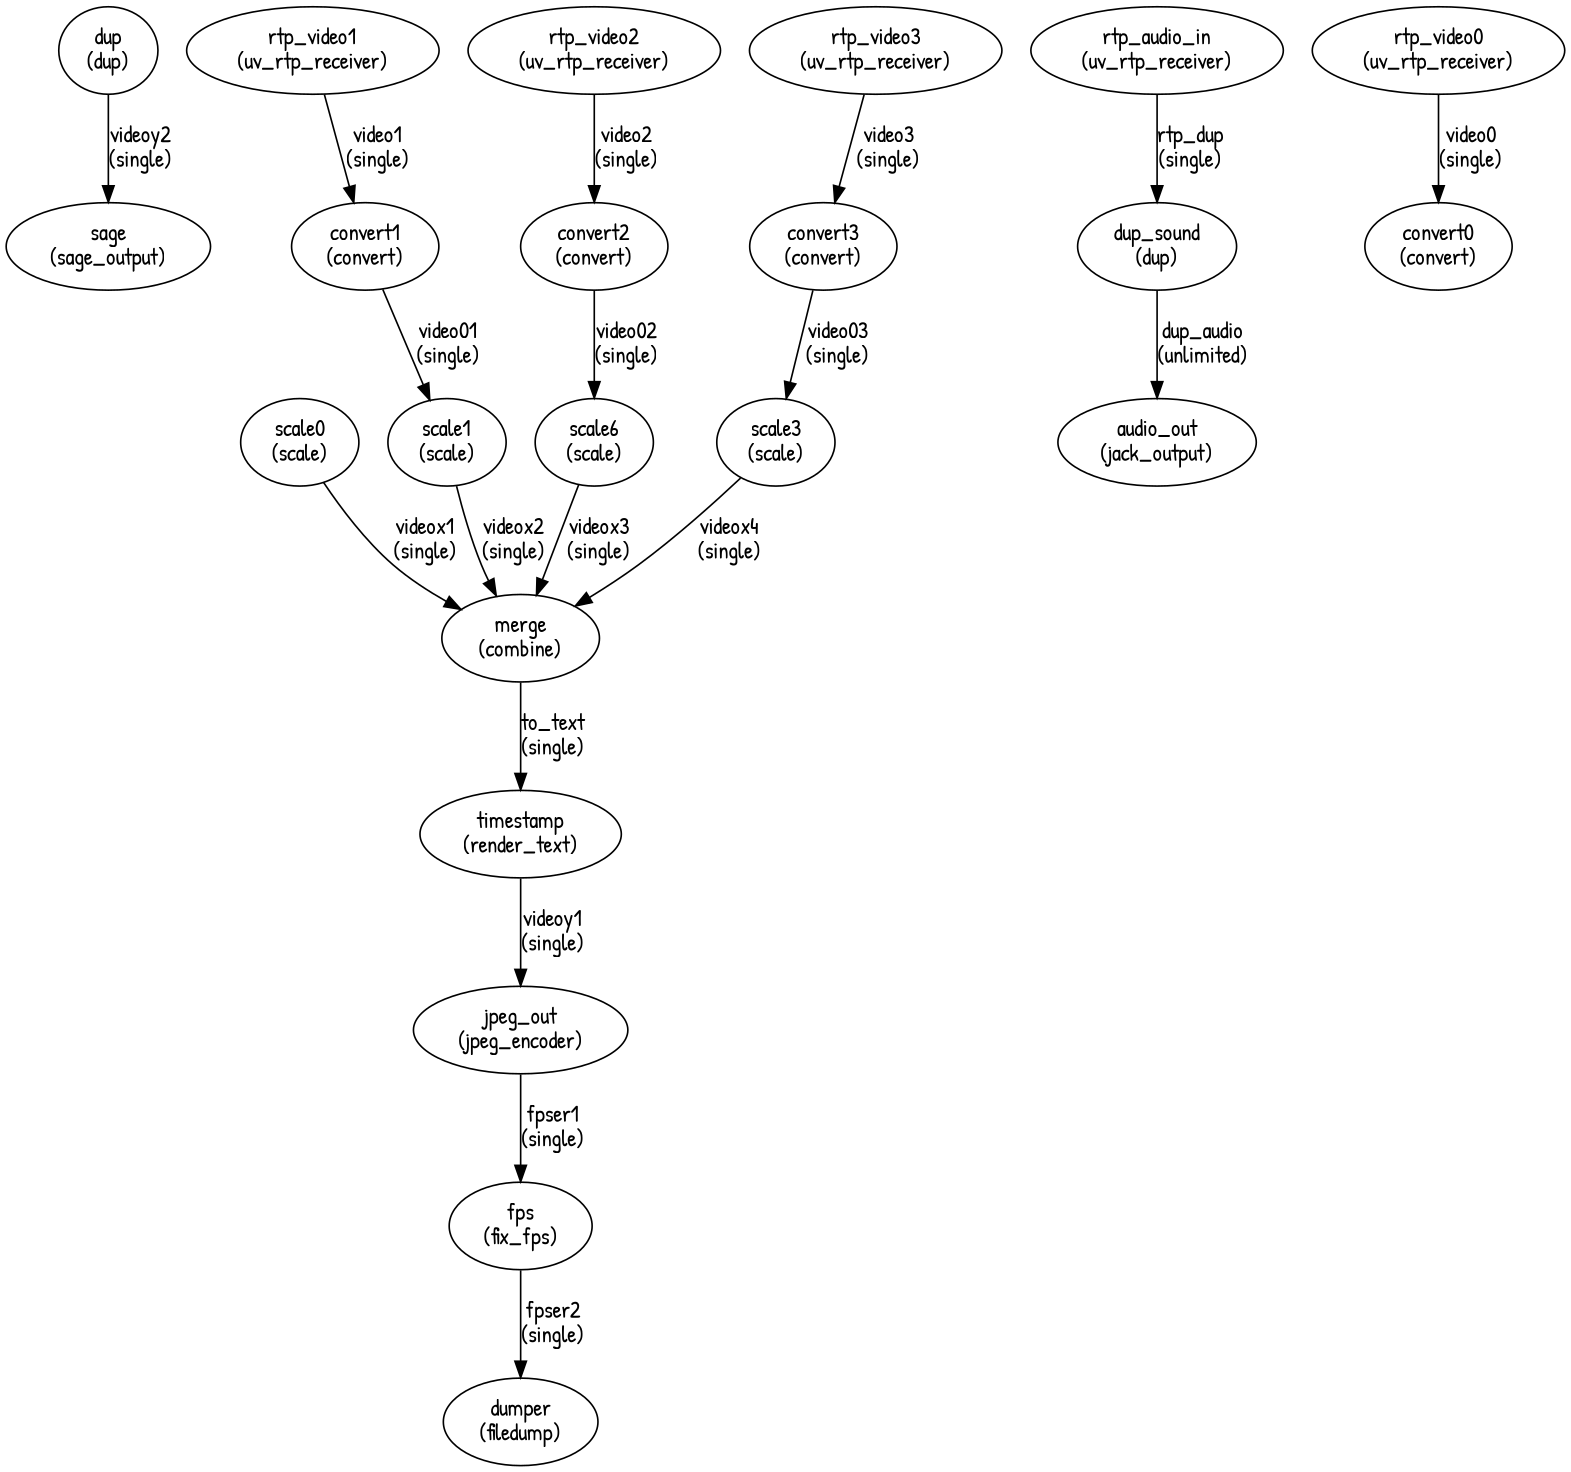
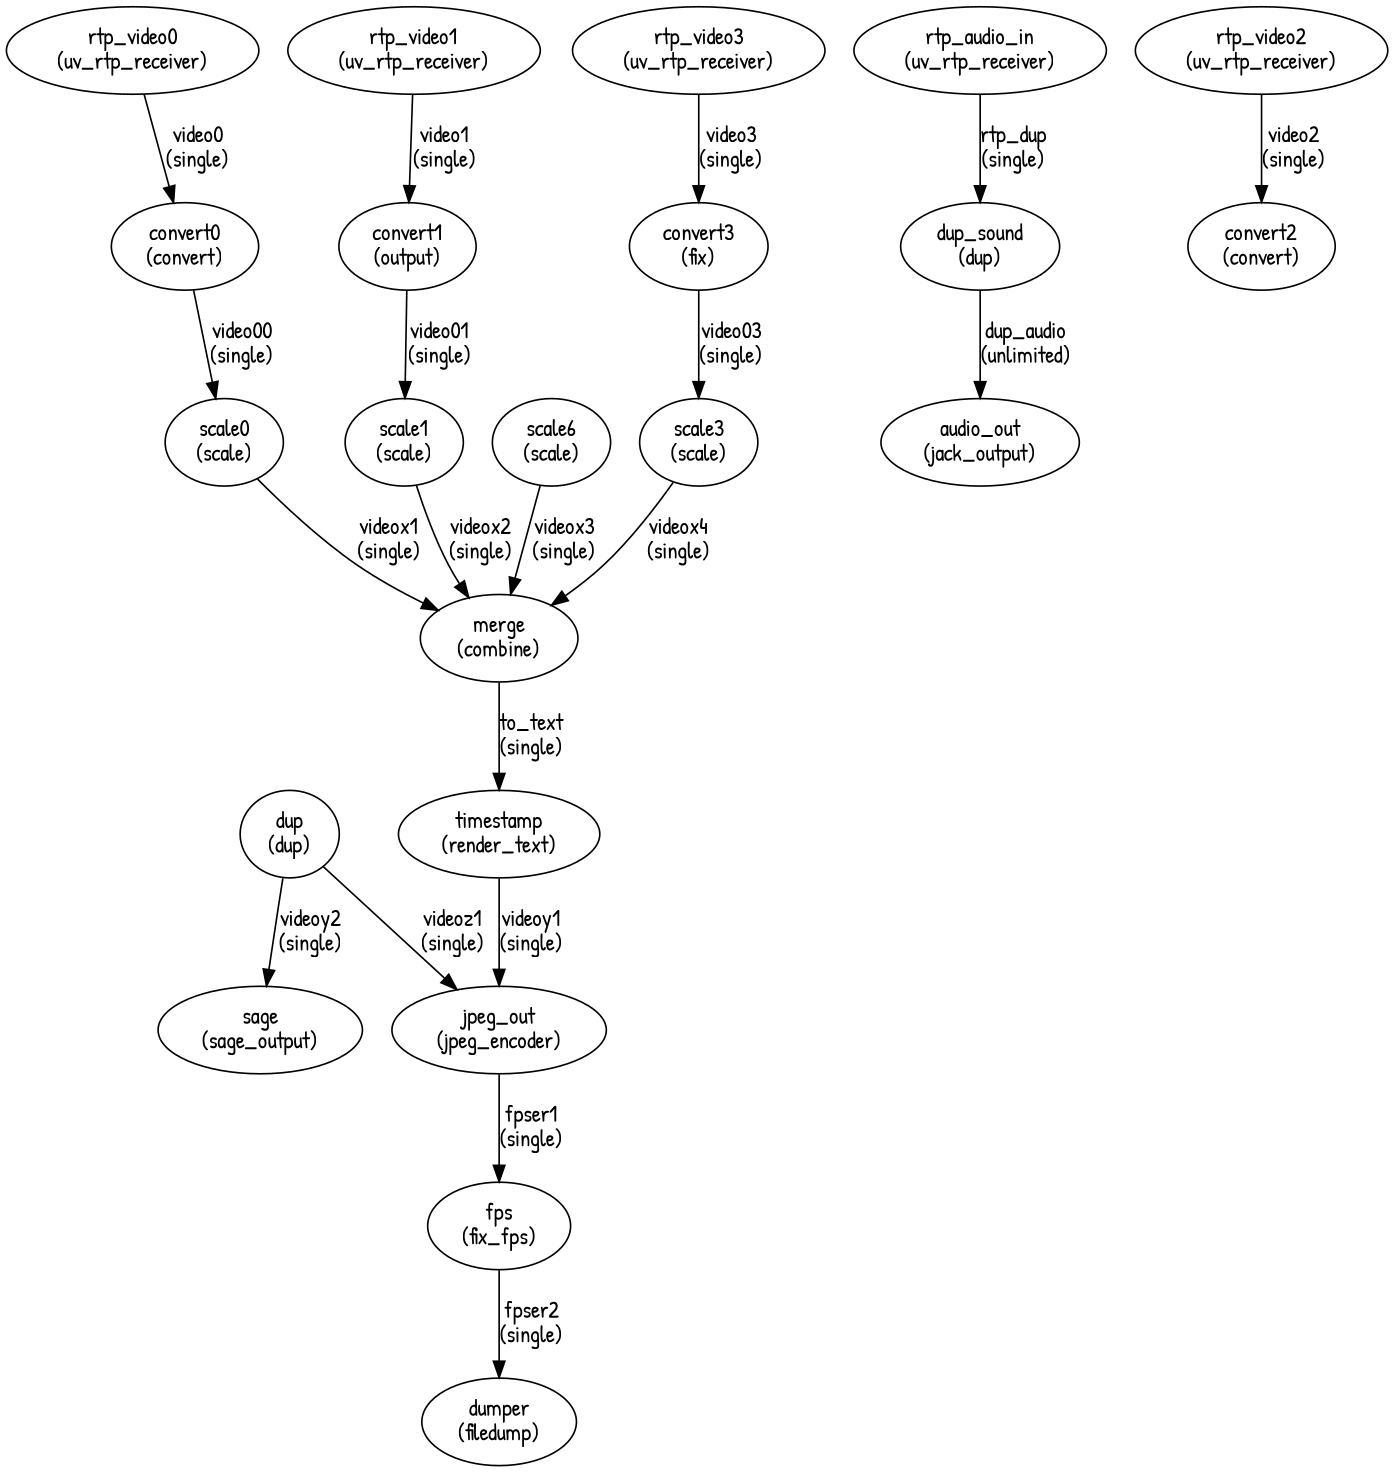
node "convert1 (convert)": label "convert1 (convert)" -> "convert1 (output)"
node "convert3 (convert)": label "convert3 (convert)" -> "convert3 (fix)"
edge "convert0 (convert)" -> "scale0 (scale)": added, label "video00 (single)"
edge "convert2 (convert)" -> "scale6 (scale)": removed, label "video02 (single)"
edge "dup (dup)" -> "jpeg_out (jpeg_encoder)": added, label "videoz1 (single)"
